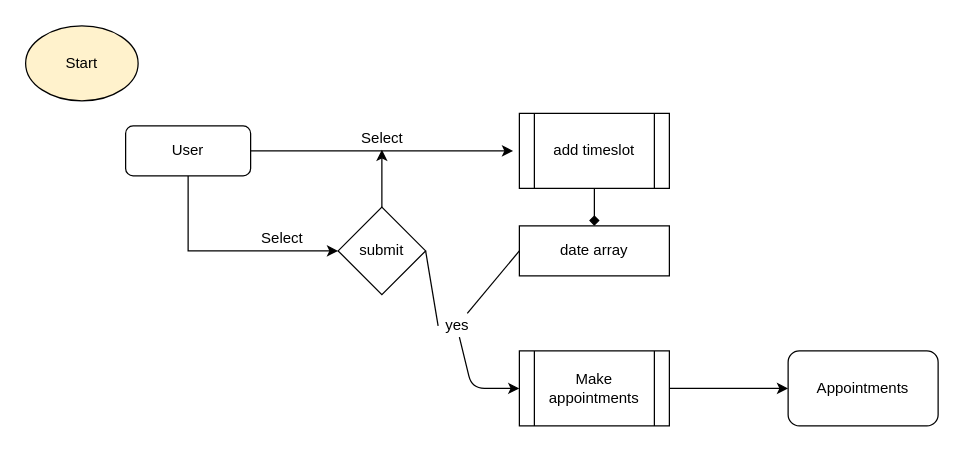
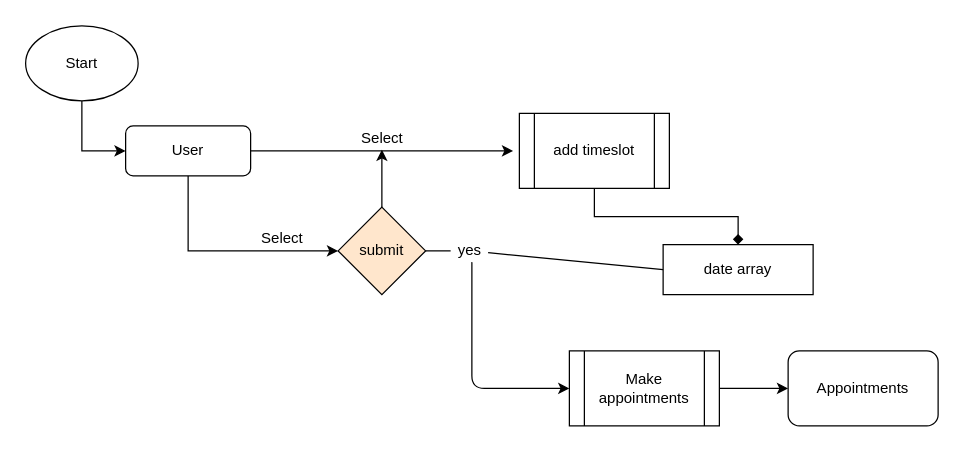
node "Start": fillcolor #fff2cc -> #ffffff
edge "Start" -> "User": added
node "submit": fillcolor #ffffff -> #ffe6cc
node "date array": moved (594, 251) -> (738, 269)
node "yes": moved (457, 326) -> (469, 251)
node "Make appointments": moved (594, 388) -> (644, 388)
